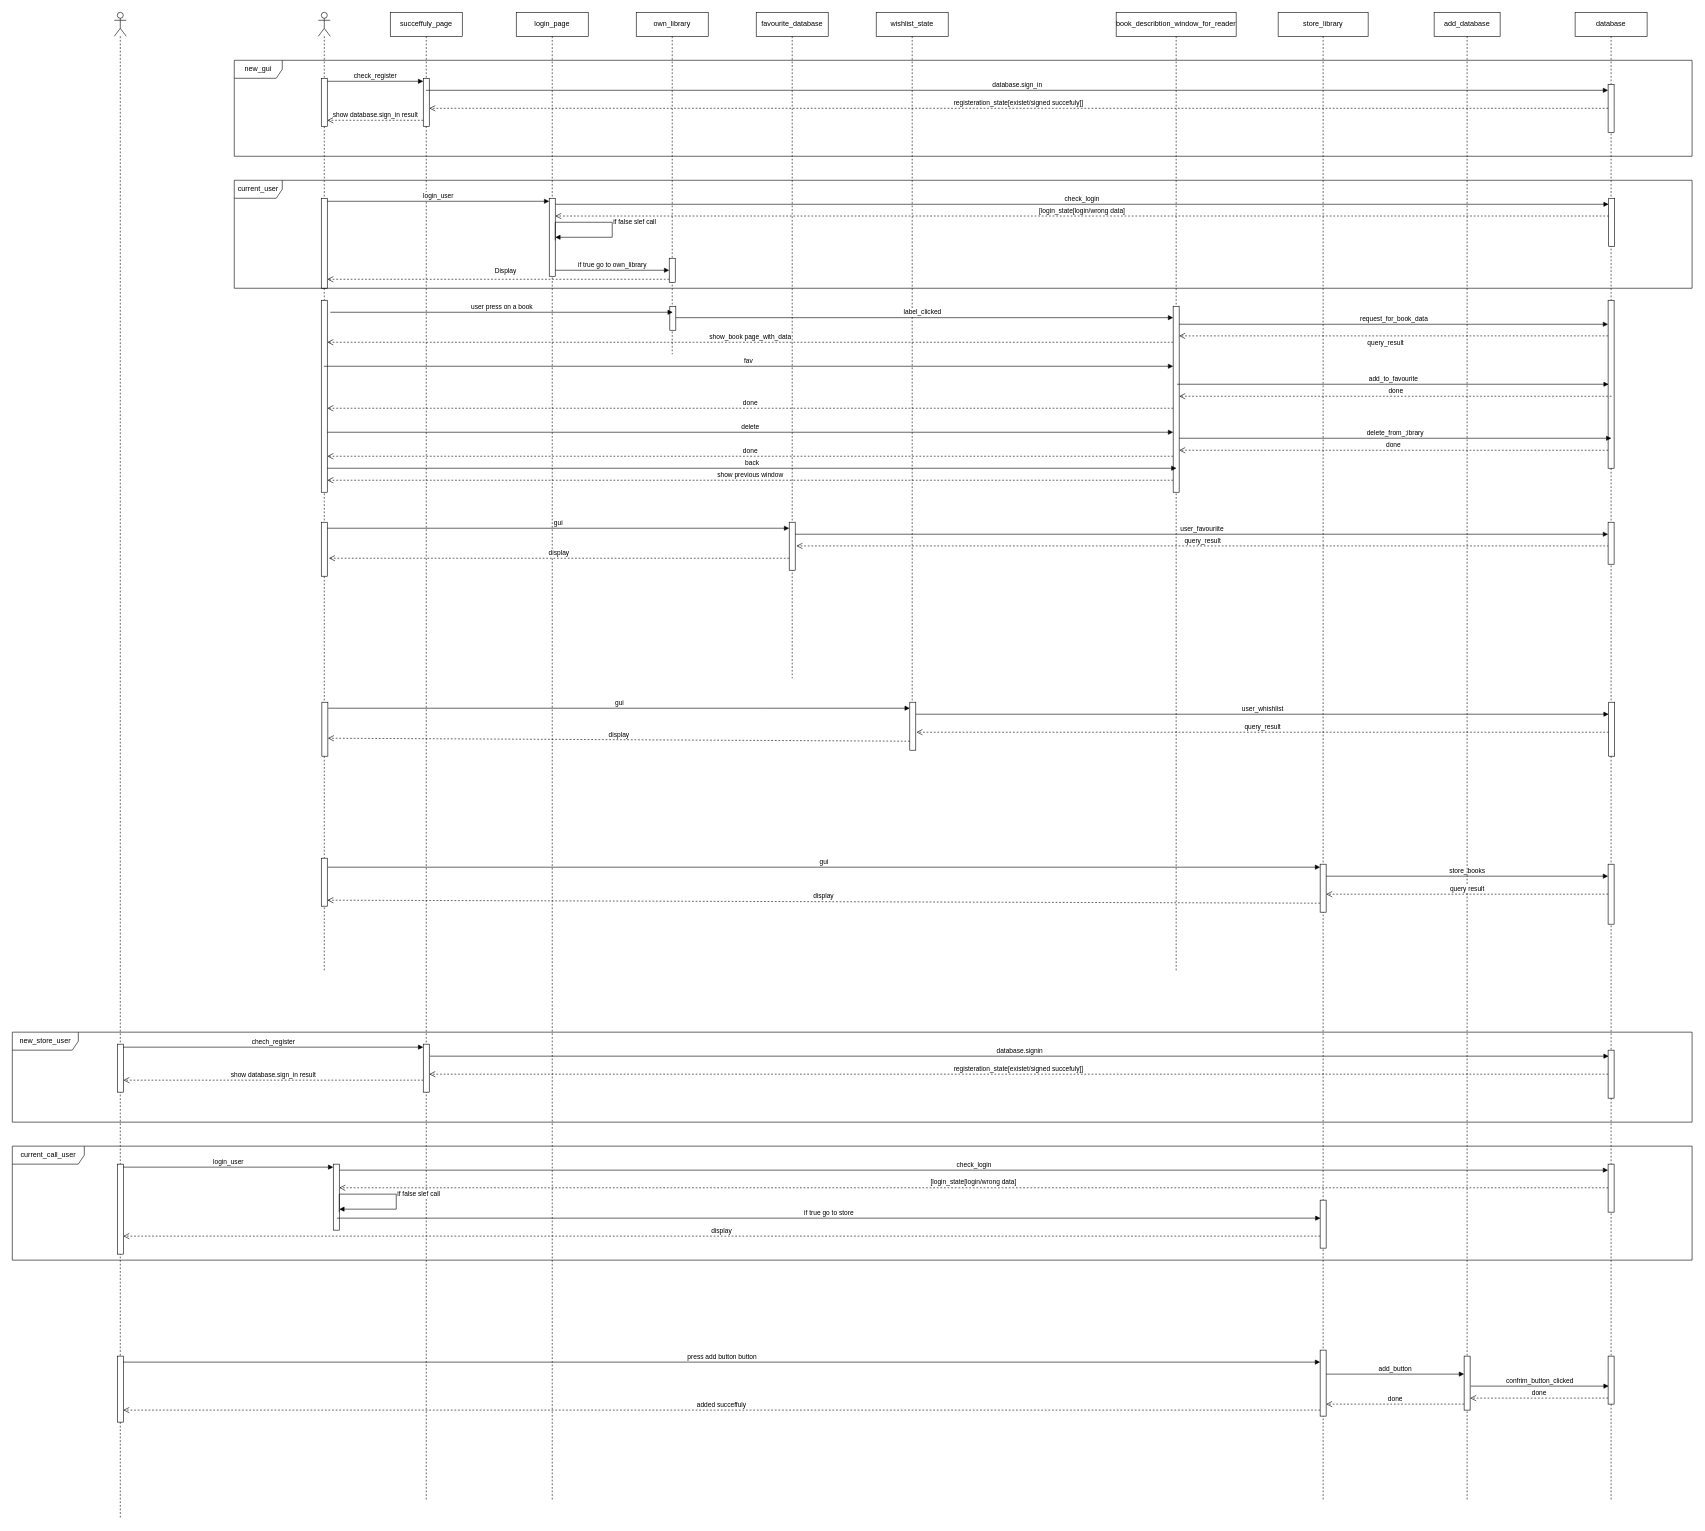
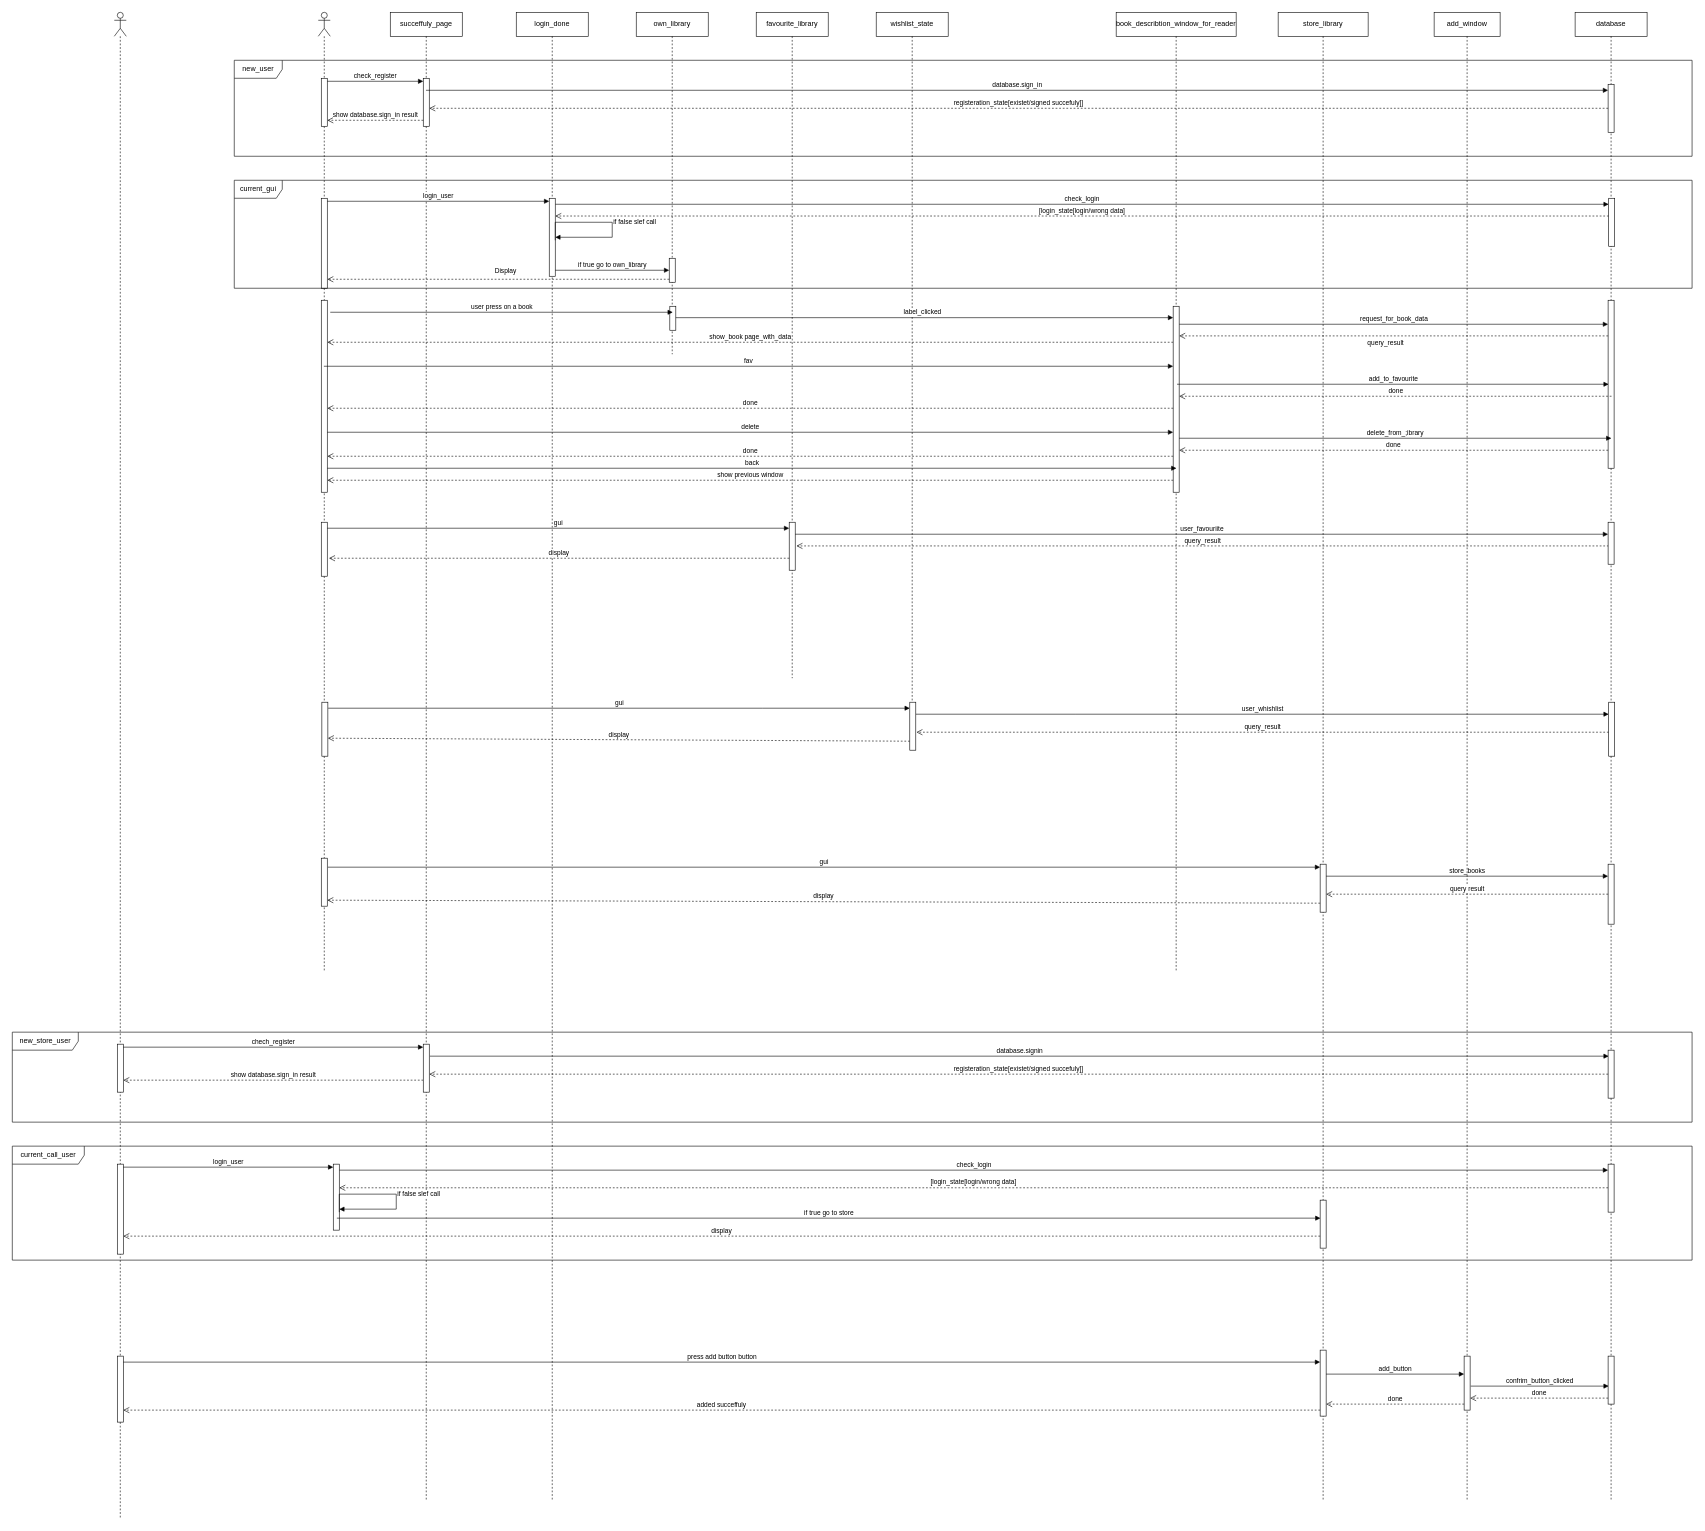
node "login_page": label "login_page" -> "login_done"
node "favourite_database": label "favourite_database" -> "favourite_library"
node "add_database": label "add_database" -> "add_window"
node "new_gui": label "new_gui" -> "new_user"
node "current_user": label "current_user" -> "current_gui"
